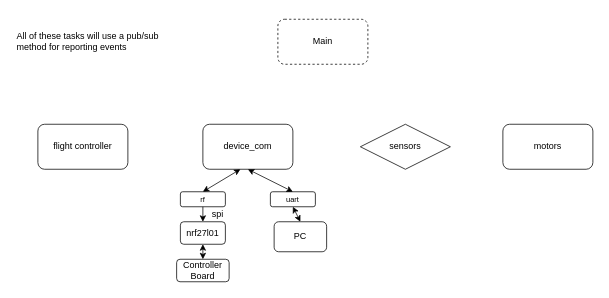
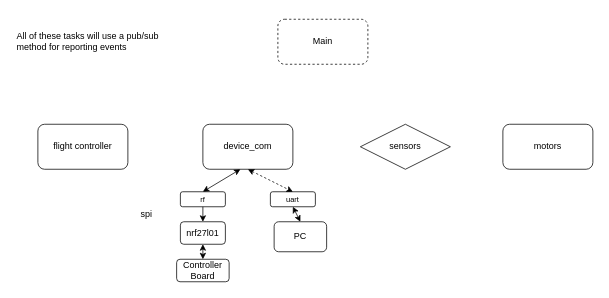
edge "device_com" -- "uart": style solid -> dashed
node "spi": moved (218, 214) -> (147, 214)
